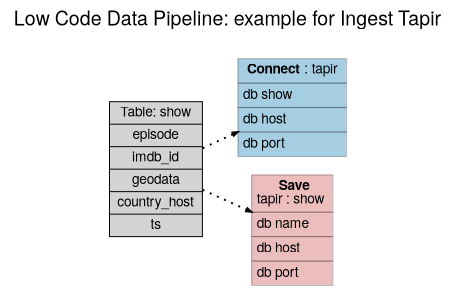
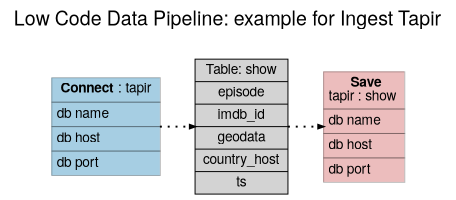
node "Connect": text "db show" -> "db name"
edge "Table: show" -> "Connect": reversed
